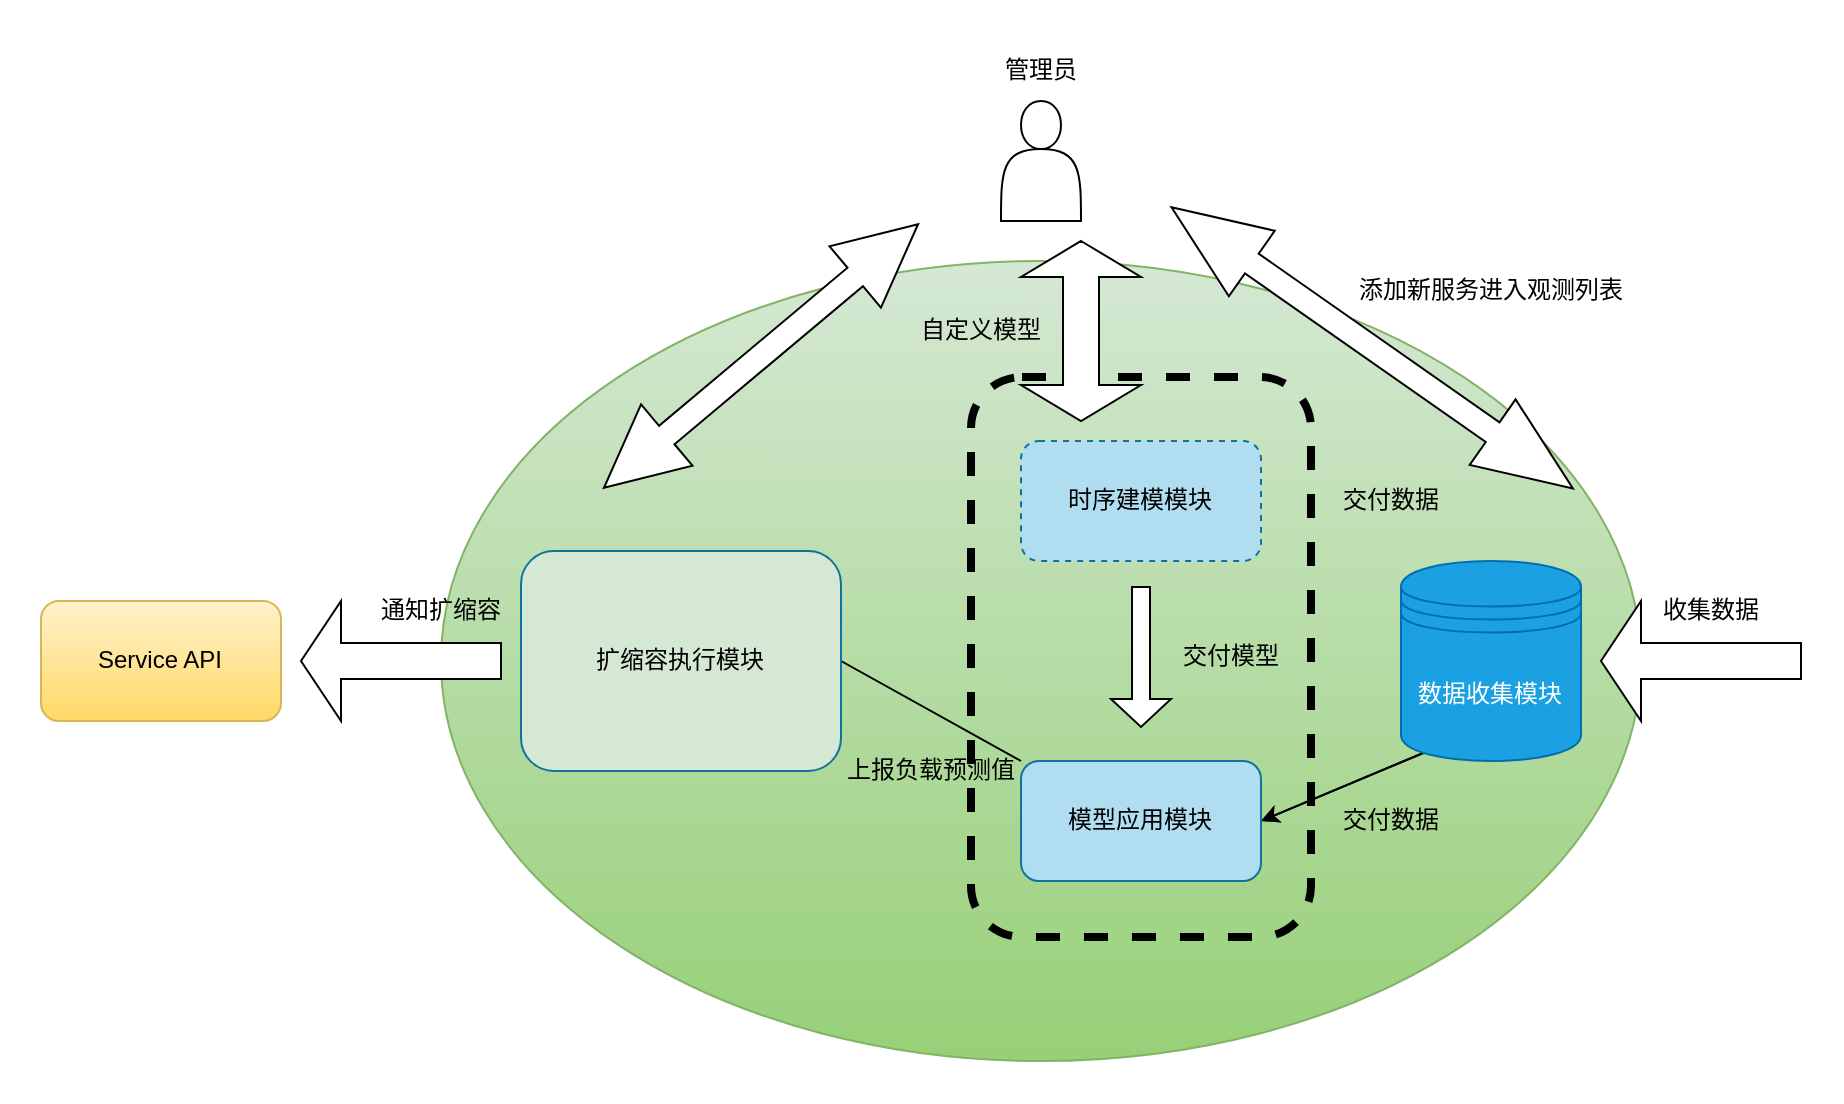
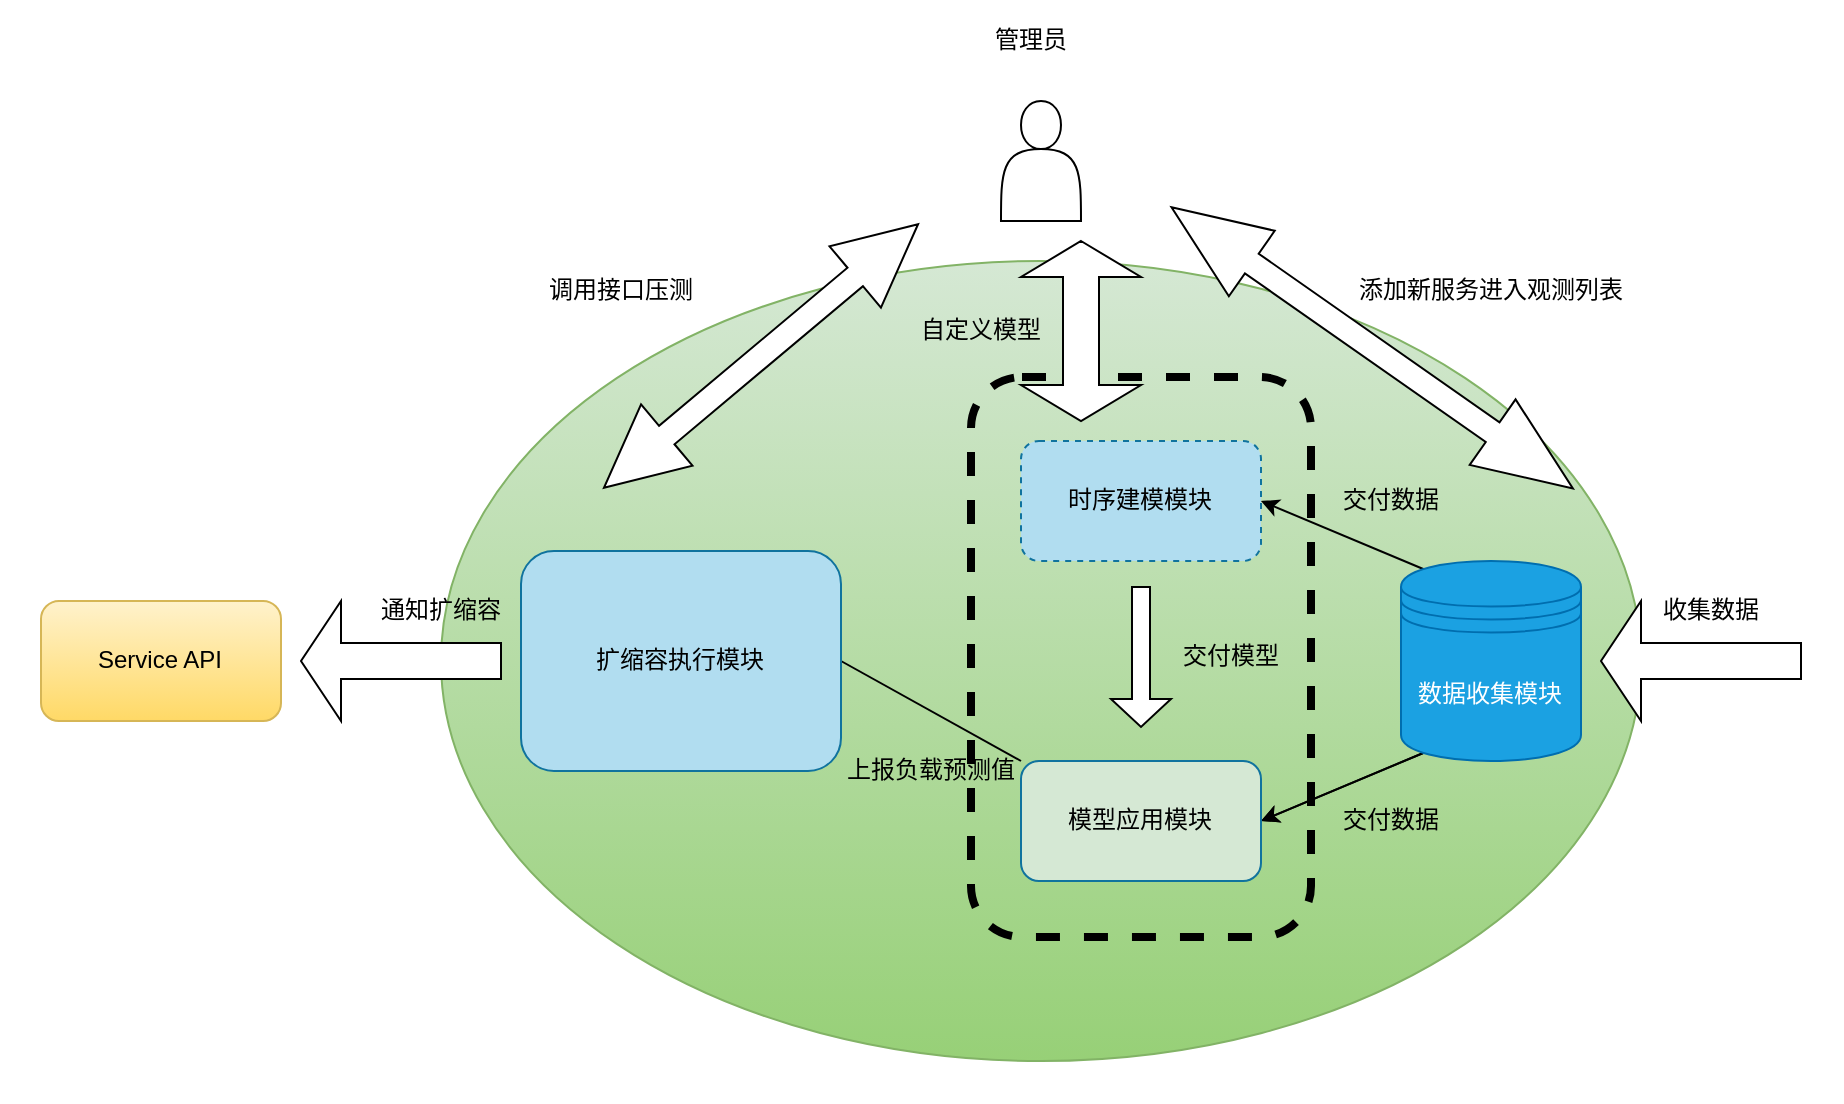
node "管理员": moved (1041, 71) -> (1031, 41)
node "调用接口压测": added
edge "数据收集模块" -> "时序建模模块": added
node "扩缩容执行模块": fillcolor #d5e8d4 -> #b1ddf0
node "模型应用模块": fillcolor #b1ddf0 -> #d5e8d4
